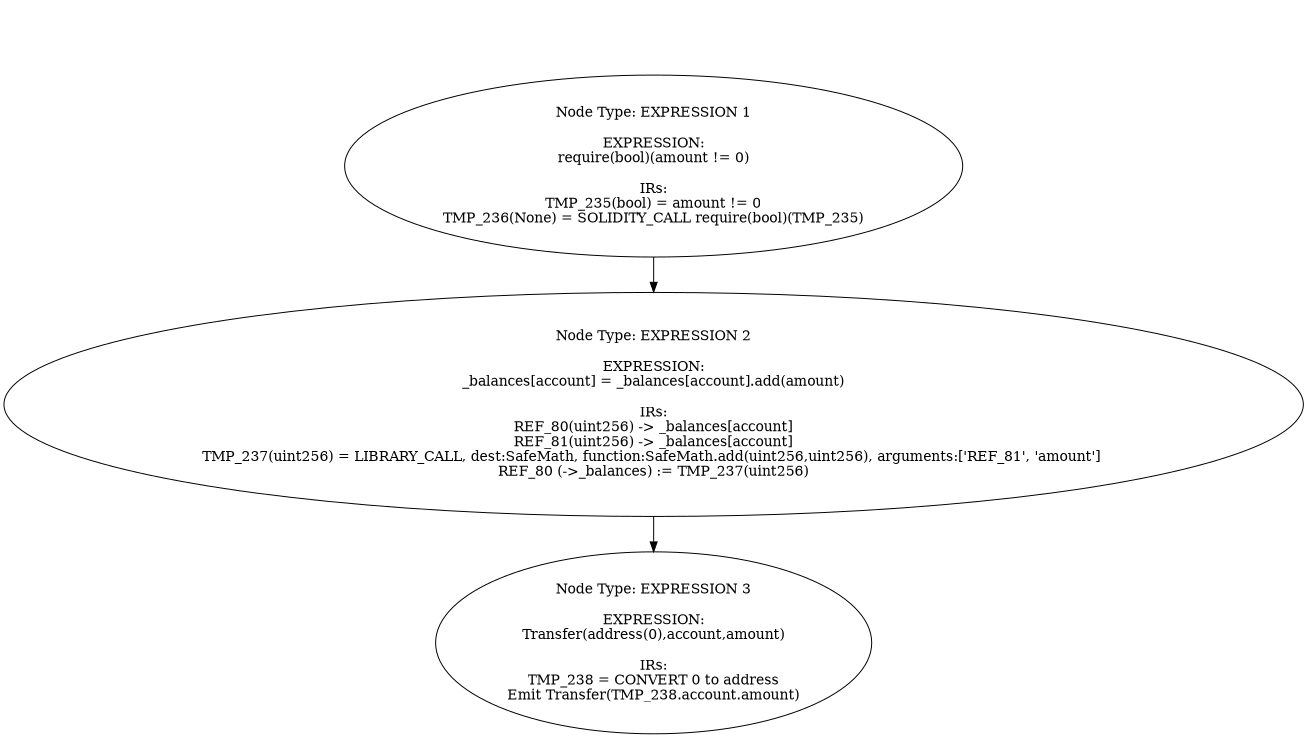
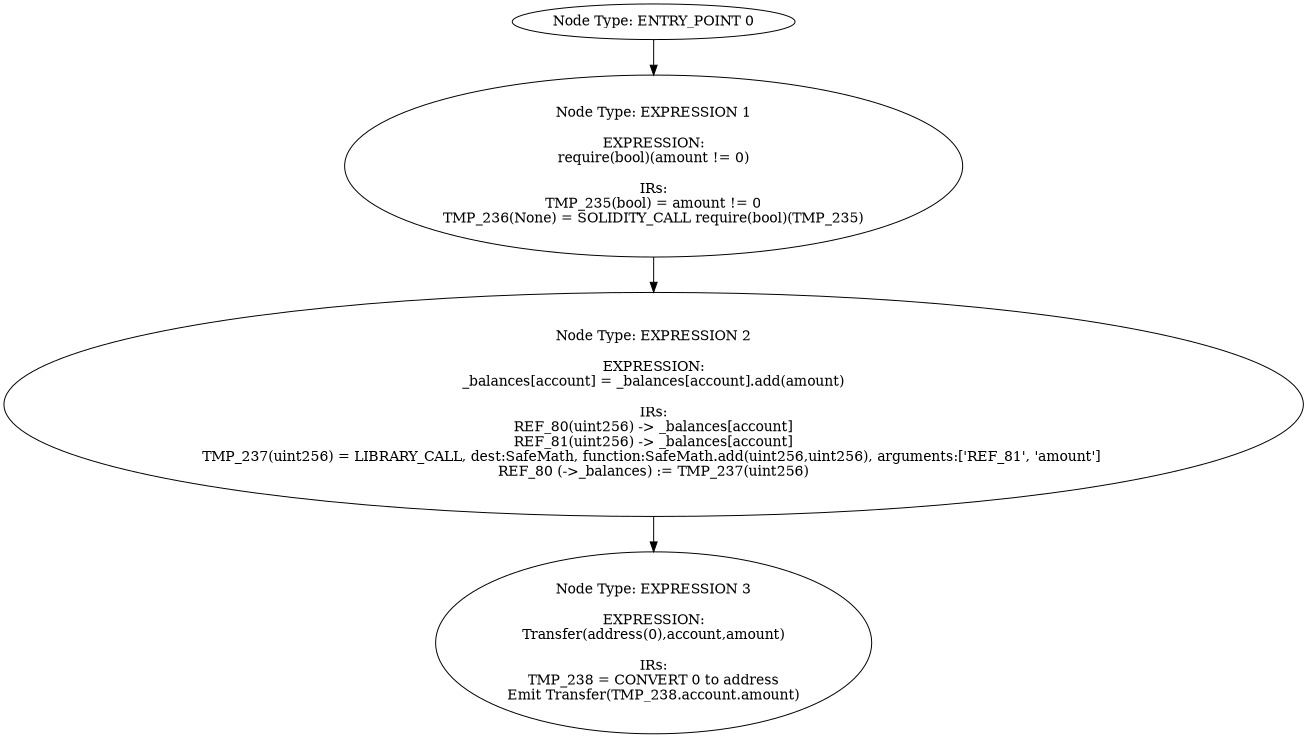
node "Node Type: ENTRY_POINT 0": added
